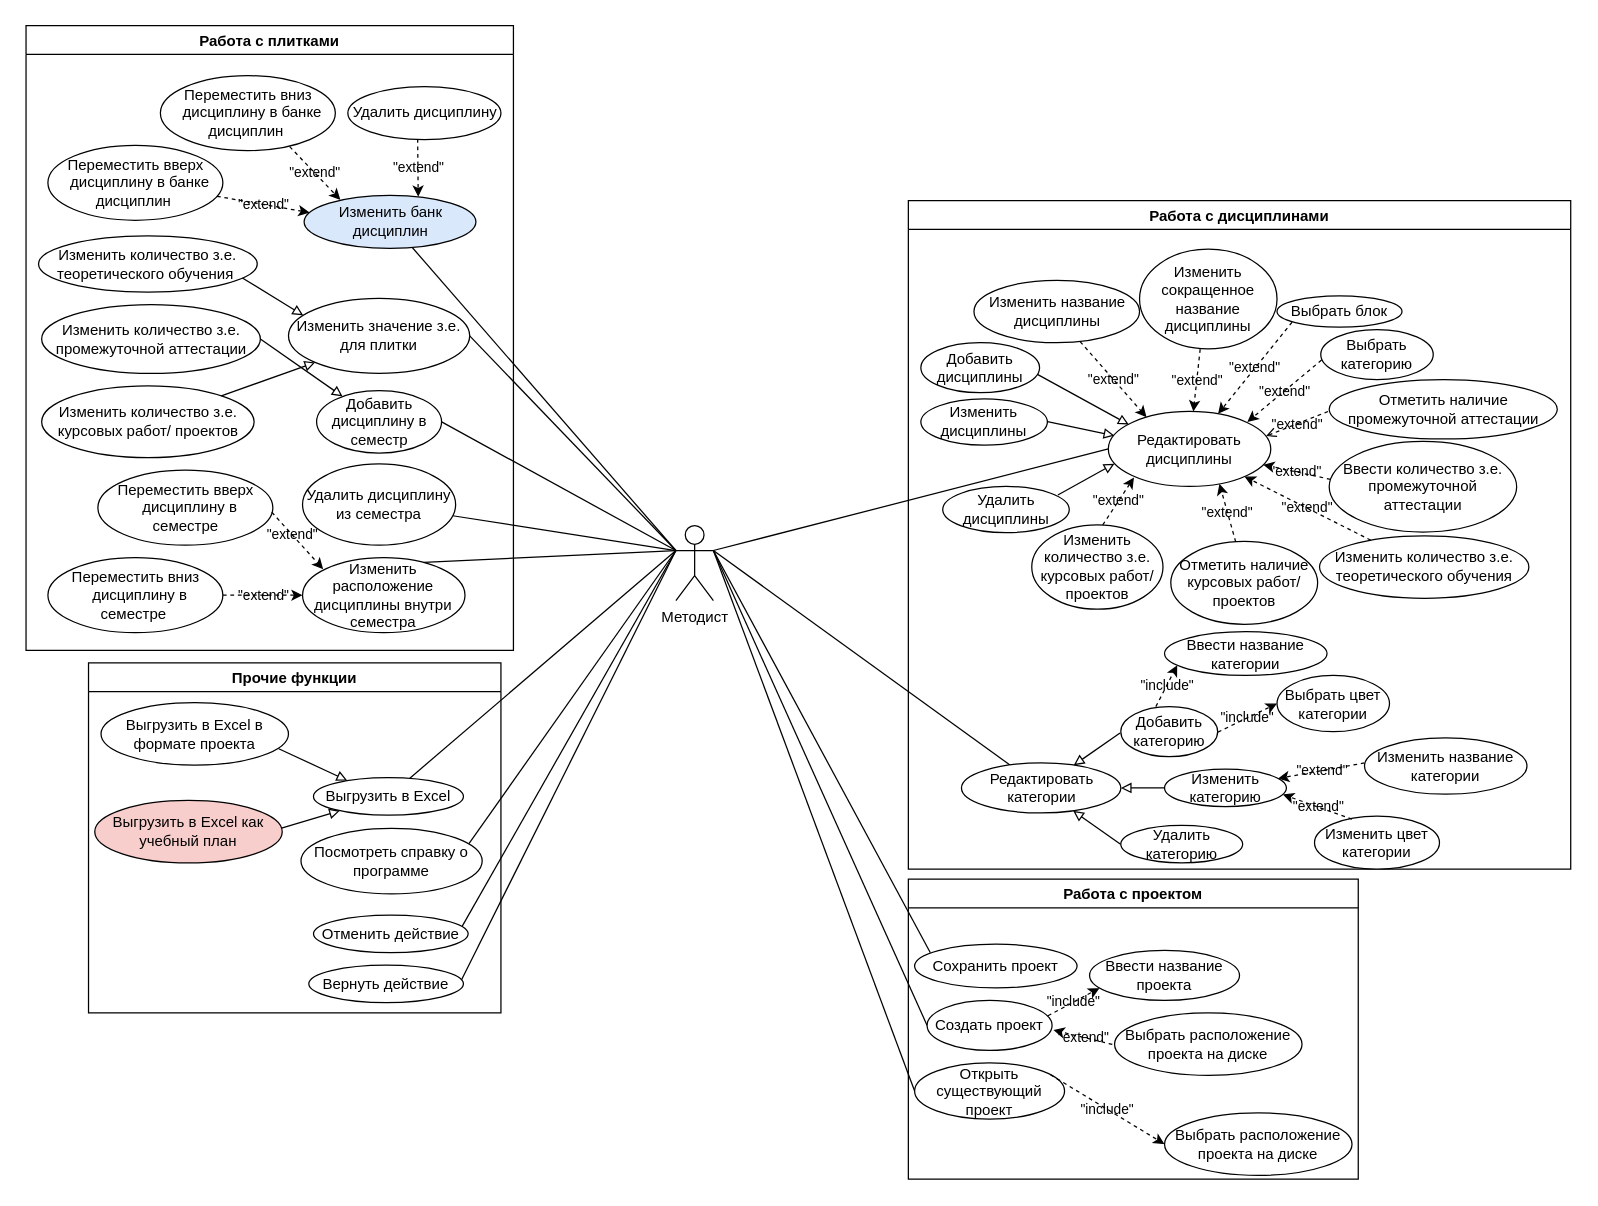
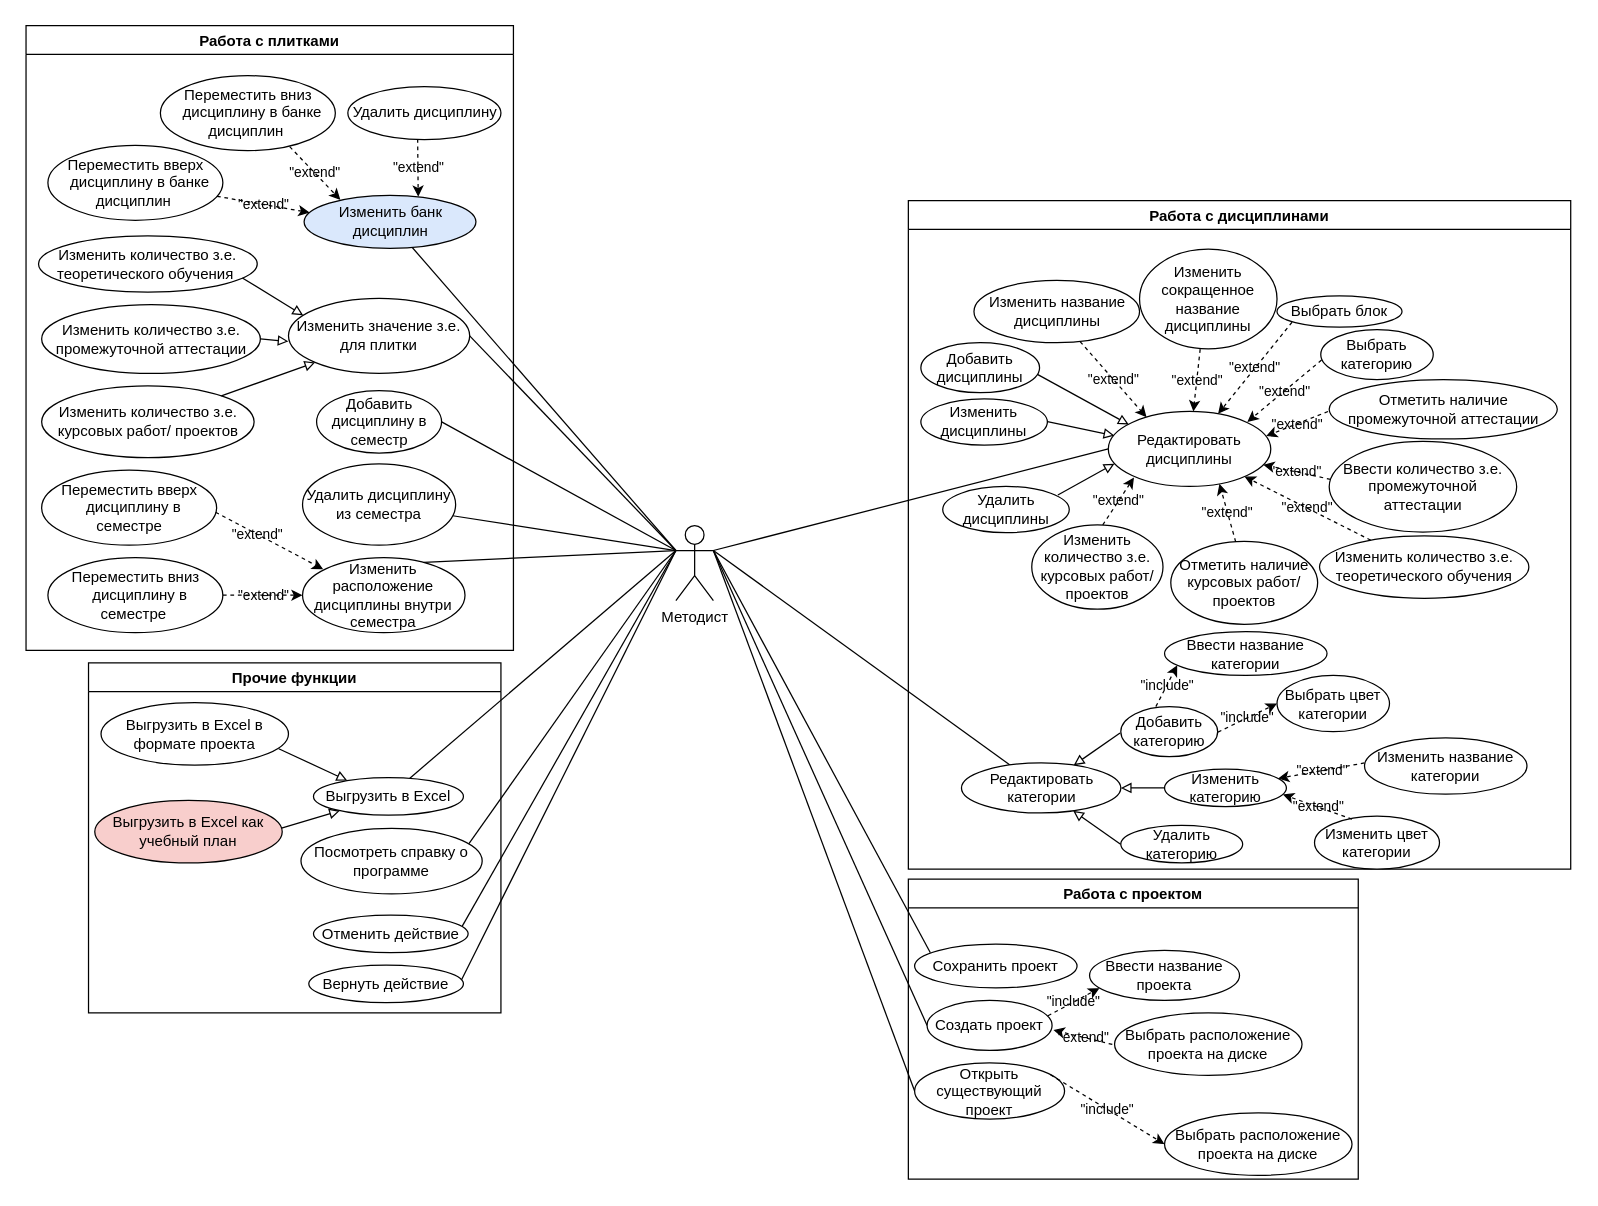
edge "Изменить количество з.е. промежуточной аттестации" -> "Добавить дисциплину в семестр": now "Изменить количество з.е. промежуточной аттестации" -> "Изменить значение з.е. для плитки"
edge "Отметить наличие промежуточной аттестации" -> "Редактировать дисциплины": arrowhead open -> classic
node "Переместить вверх дисциплину в семестре": moved (185, 508) -> (129, 508)
